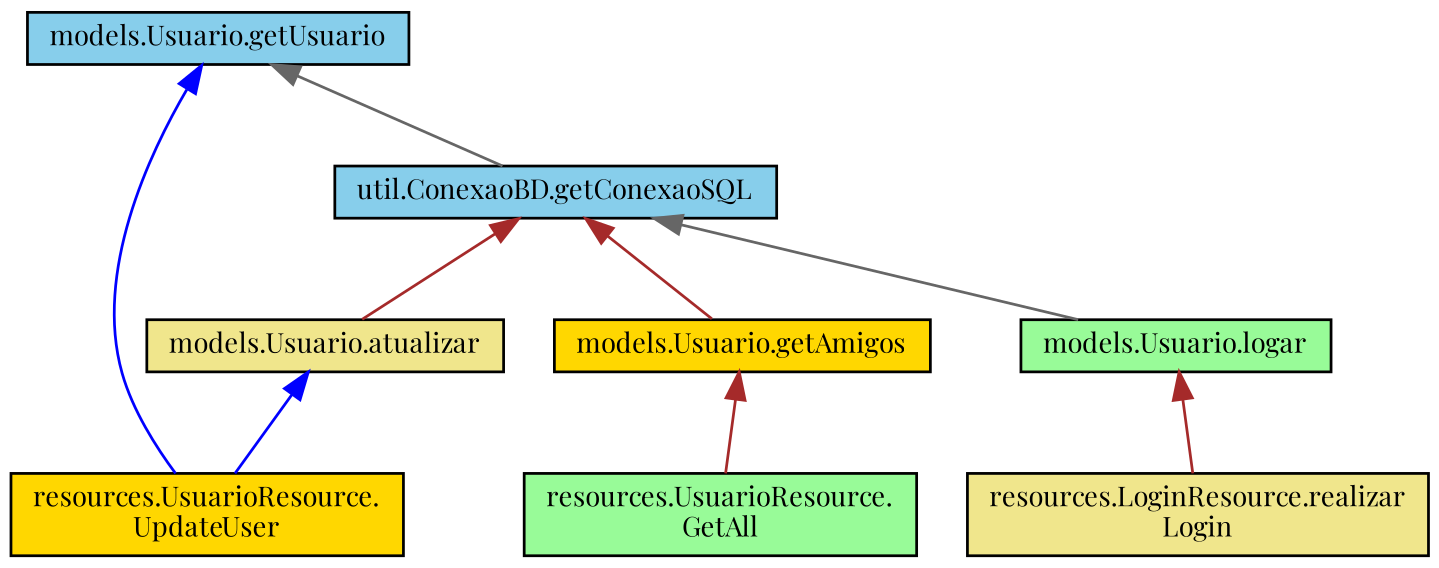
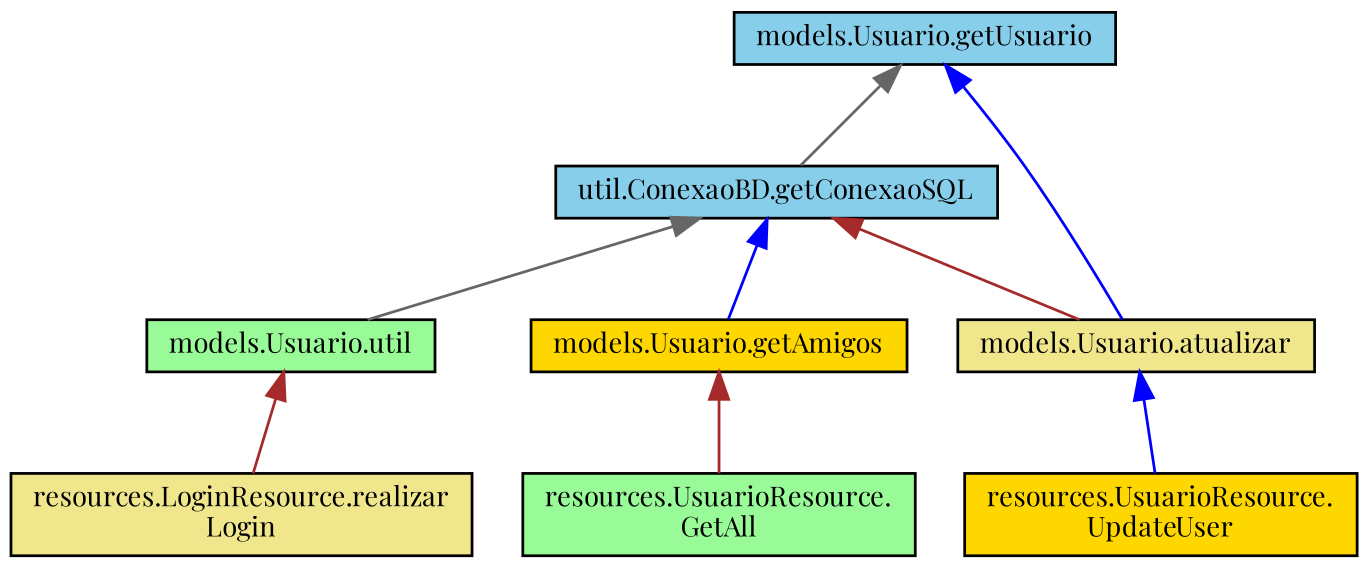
edge "models.Usuario.getAmigos" -> "util.ConexaoBD.getConexaoSQL": color brown -> blue
edge "resources.UsuarioResource. UpdateUser" -> "models.Usuario.getUsuario": now "models.Usuario.atualizar" -> "models.Usuario.getUsuario"
node "models.Usuario.logar": label "models.Usuario.logar" -> "models.Usuario.util"
